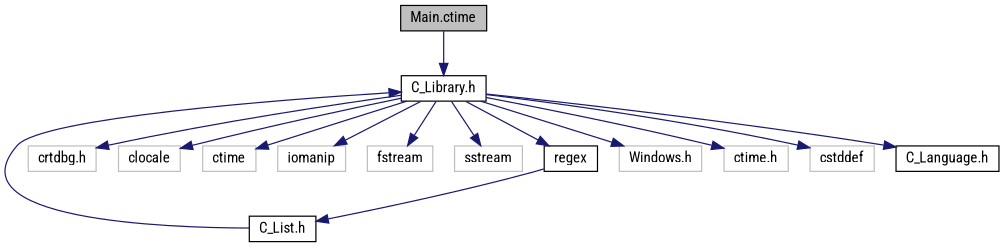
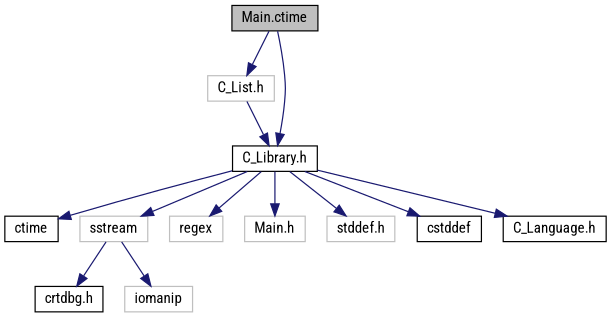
edge "C_Library.h" -> "crtdbg.h": now "sstream" -> "crtdbg.h"
edge "C_Library.h" -> "iomanip": now "sstream" -> "iomanip"
node "crtdbg.h": color grey75 -> black
node "clocale": removed
node "ctime": color grey75 -> black
node "fstream": removed
node "regex": color black -> grey75
node "Windows.h": label "Windows.h" -> "Main.h"
node "ctime.h": label "ctime.h" -> "stddef.h"
node "cstddef": color grey75 -> black
edge "regex" -> "C_List.h": now "Main.ctime" -> "C_List.h"
node "C_List.h": color black -> grey75
